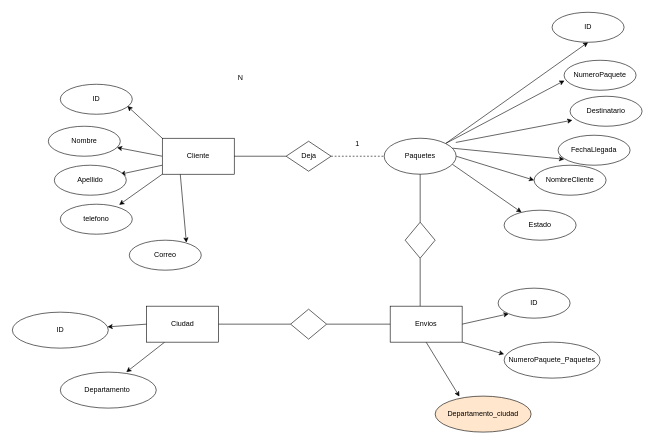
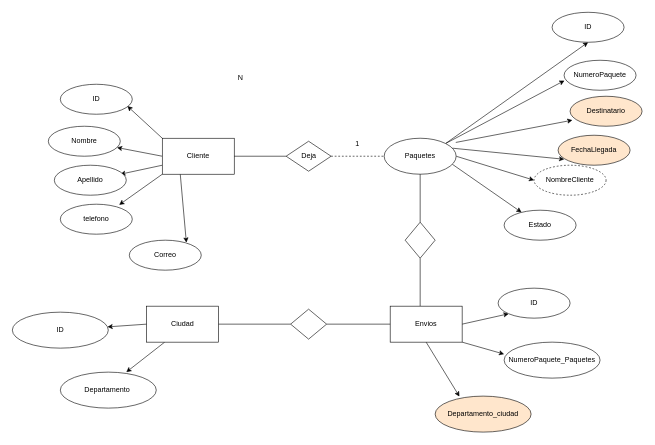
node "Destinatario": fillcolor #ffffff -> #ffe6cc
node "FechaLlegada": fillcolor #ffffff -> #ffe6cc
node "NombreCliente": style solid -> dashed
